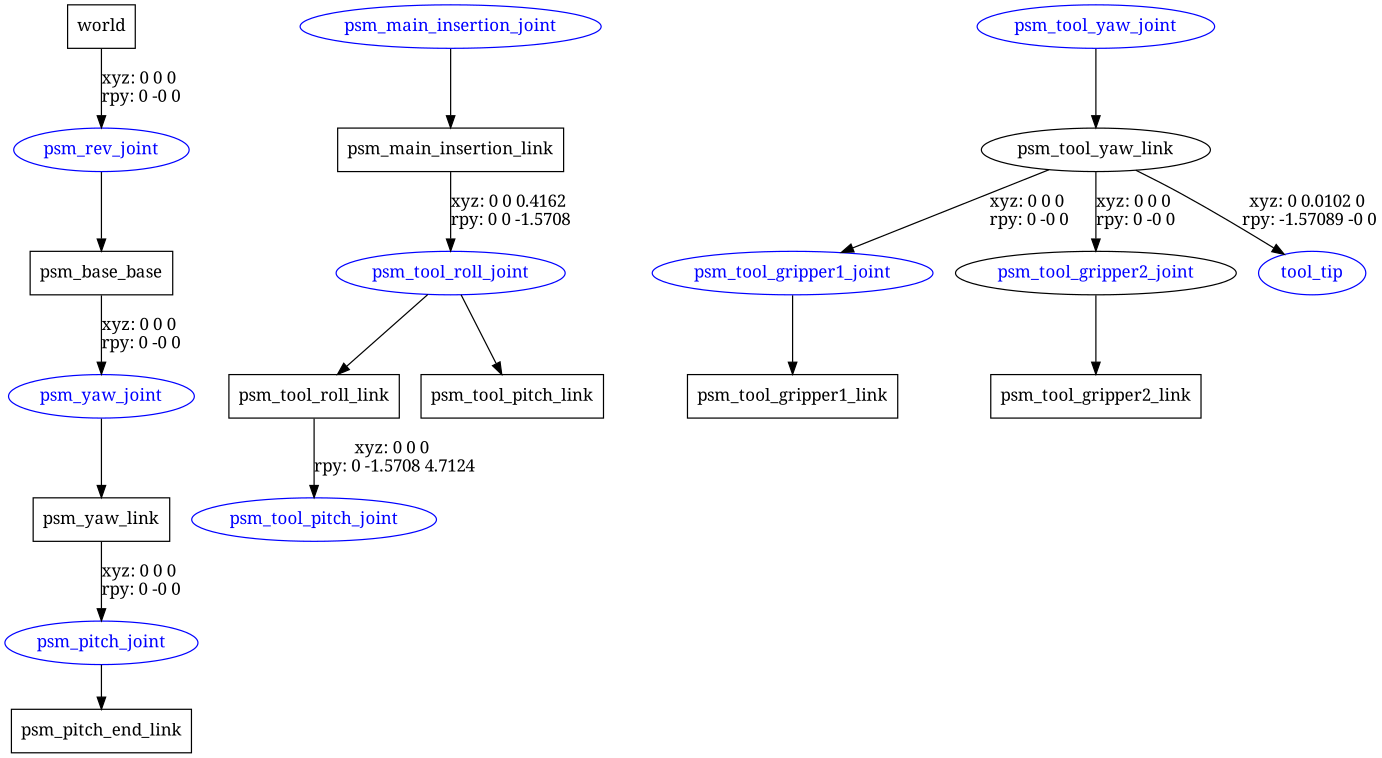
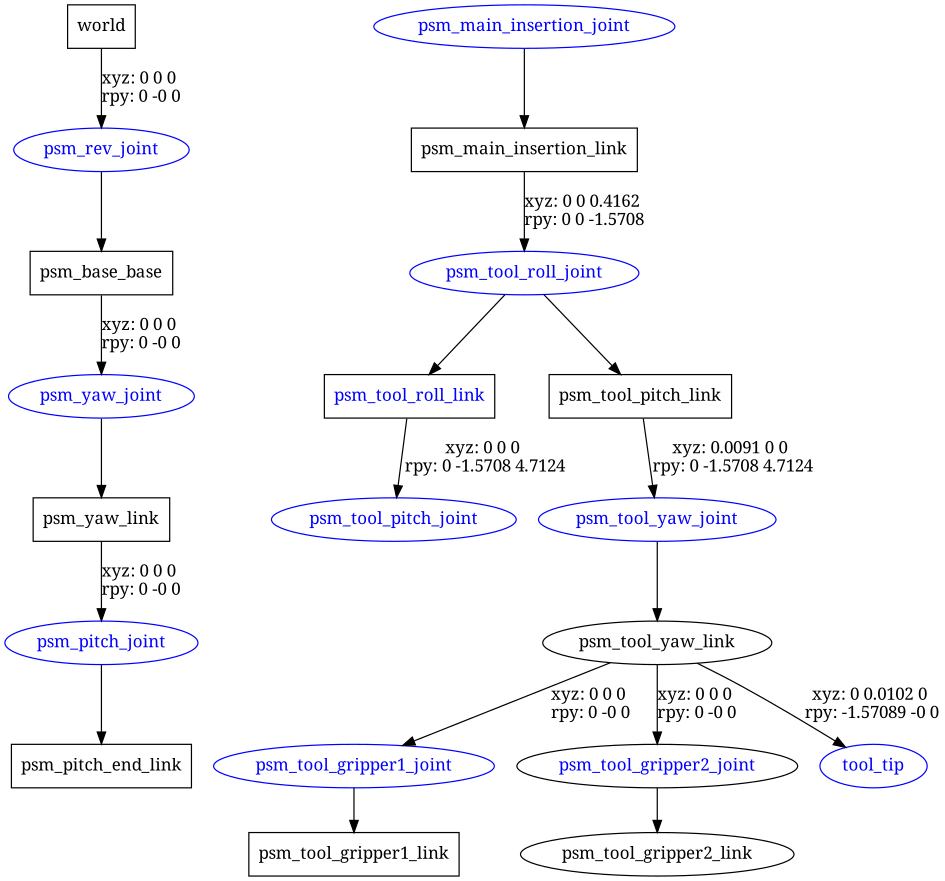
node "psm_tool_roll_link": fontcolor black -> blue
node "psm_tool_gripper2_link": shape box -> ellipse
edge "psm_tool_pitch_link" -> "psm_tool_yaw_joint": added, label "xyz: 0.0091 0 0 rpy: 0 -1.5708 4.7124"
